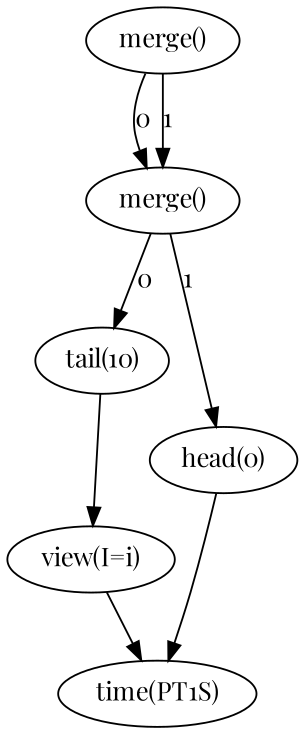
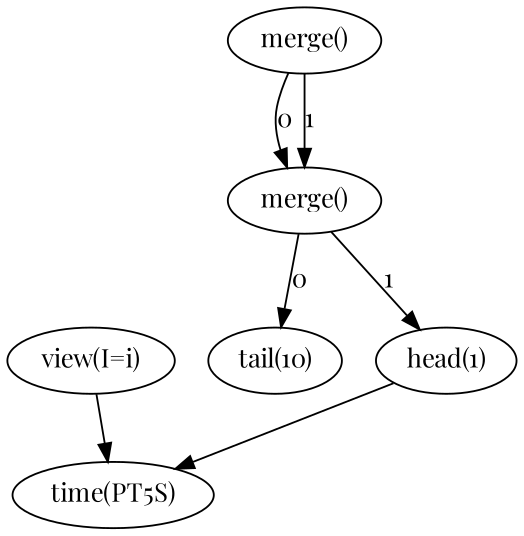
edge "tail(10)" -> "view(I=i)": removed
node "head(0)": label "head(0)" -> "head(1)"
node "time(PT1S)": label "time(PT1S)" -> "time(PT5S)"
